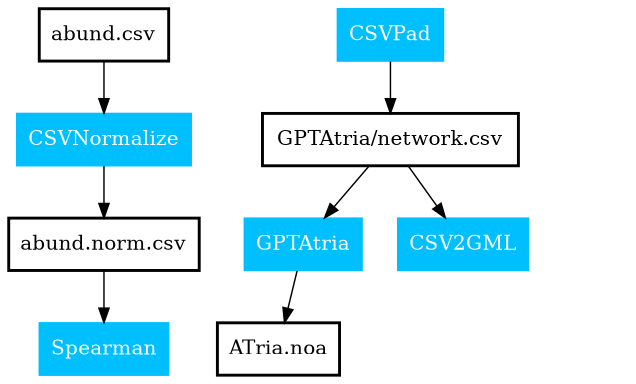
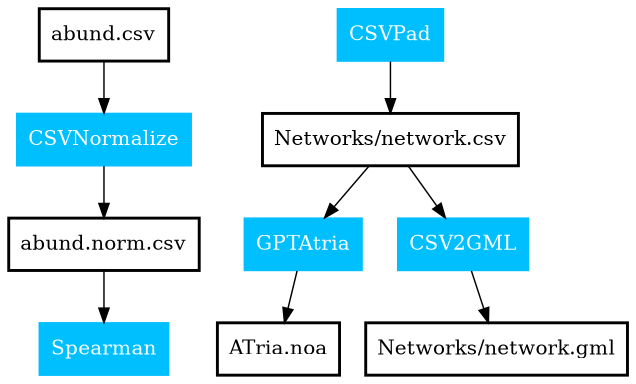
node "GPTAtria/network.csv": label "GPTAtria/network.csv" -> "Networks/network.csv"
node "Networks/network.gml": added
